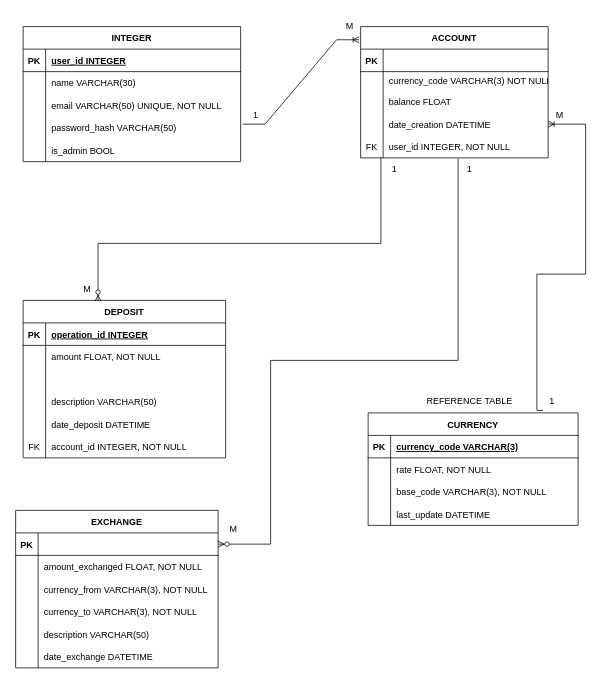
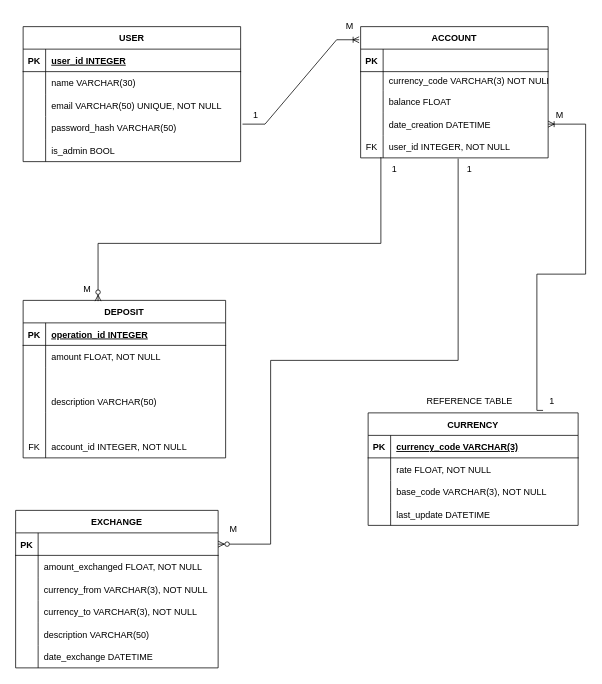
node "INTEGER": label "INTEGER" -> "USER"
node "date_deposit DATETIME": removed
